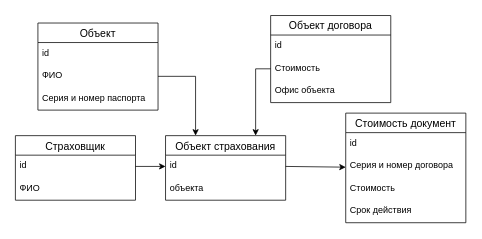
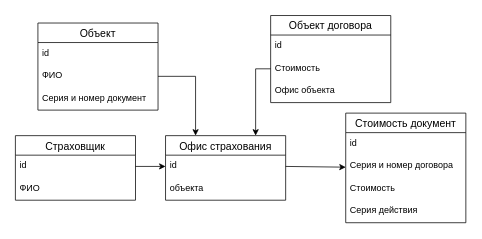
node "Серия и номер паспорта": label "Серия и номер паспорта" -> "Серия и номер документ"
node "Объект страхования": label "Объект страхования" -> "Офис страхования"
node "Срок действия": label "Срок действия" -> "Серия действия"
